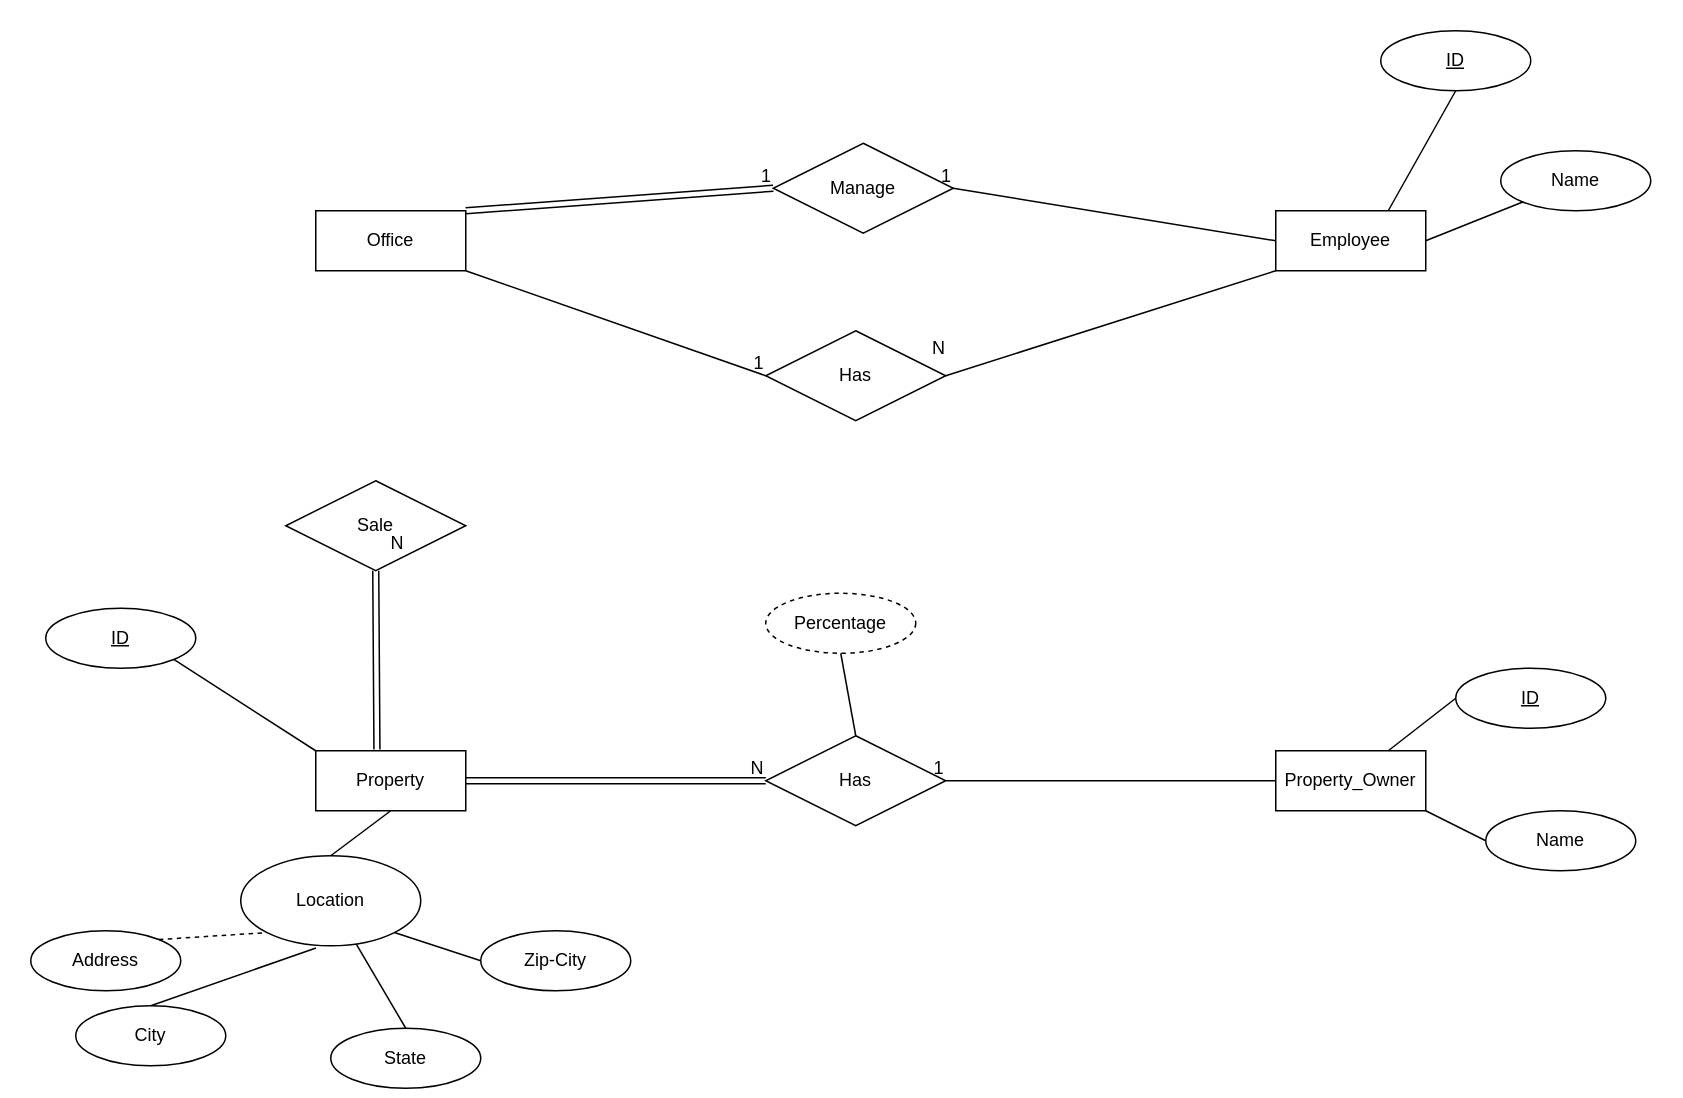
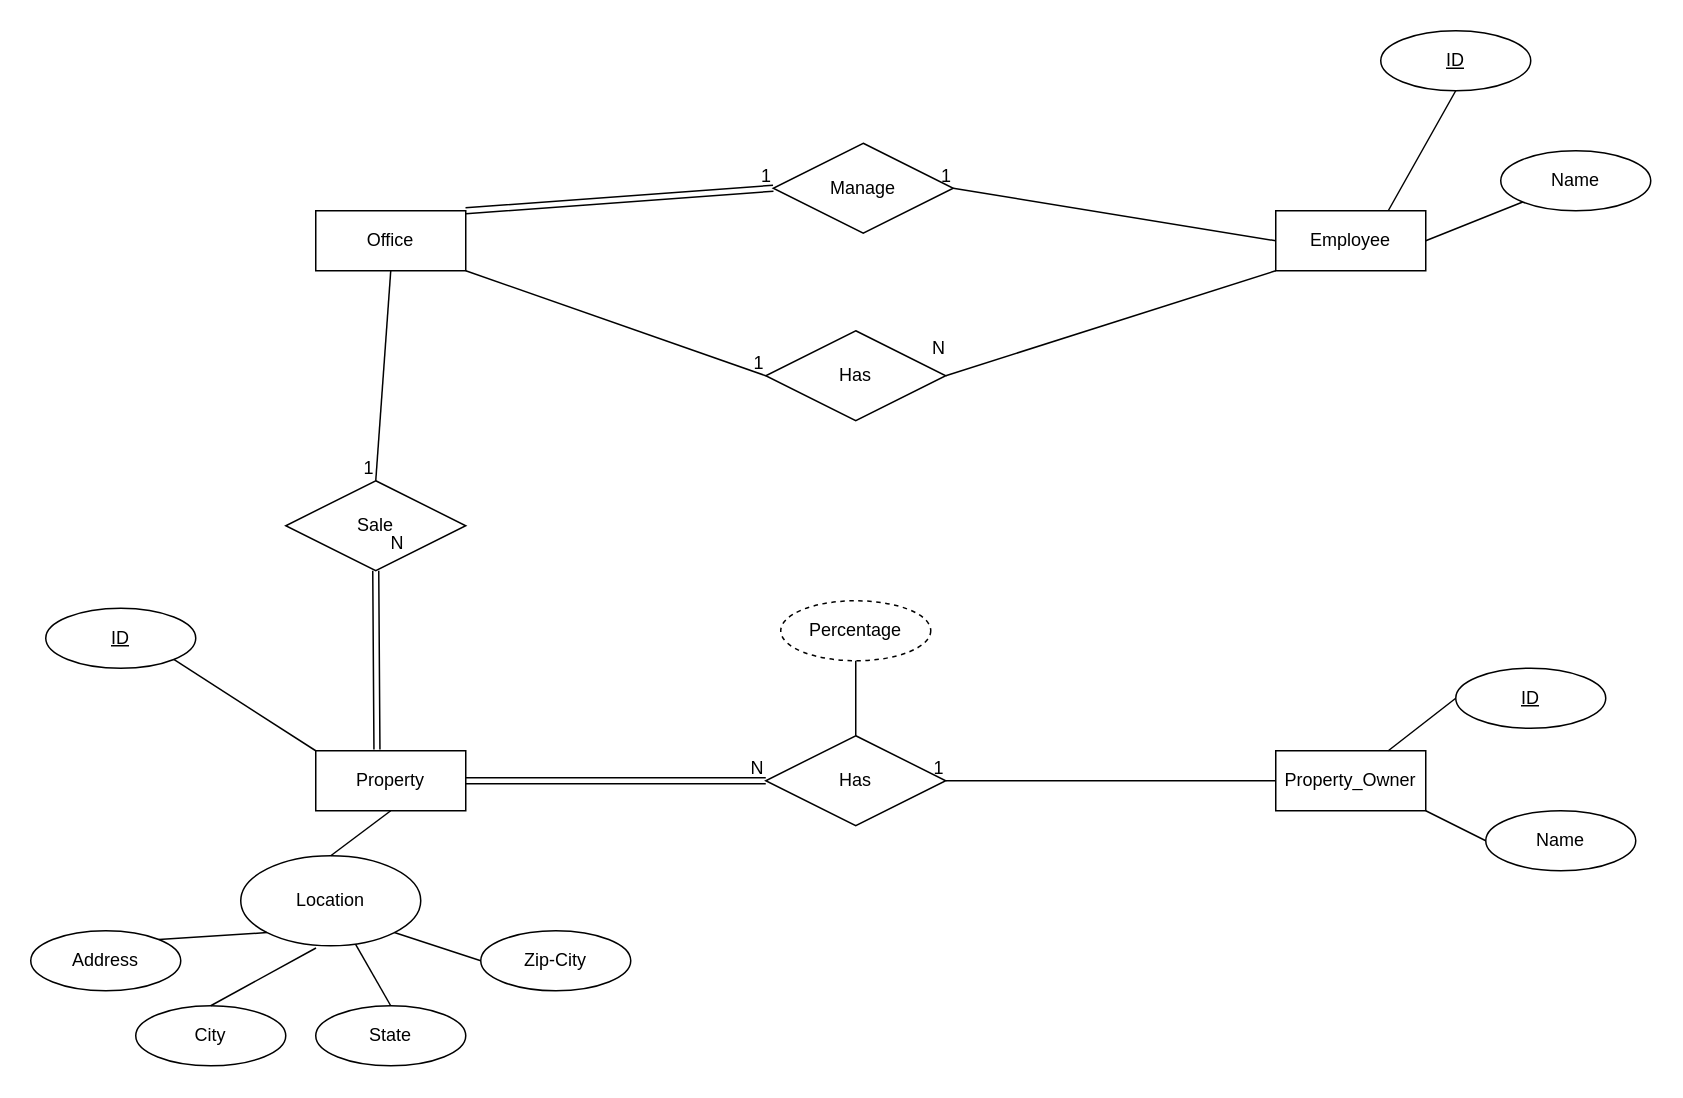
edge "Office" -- "Sale": added, label "1"
node "Percentage": moved (841, 623) -> (856, 631)
edge "Location" -- "Address": style dashed -> solid
node "City": moved (151, 1036) -> (211, 1036)
node "State": moved (406, 1058) -> (391, 1036)
